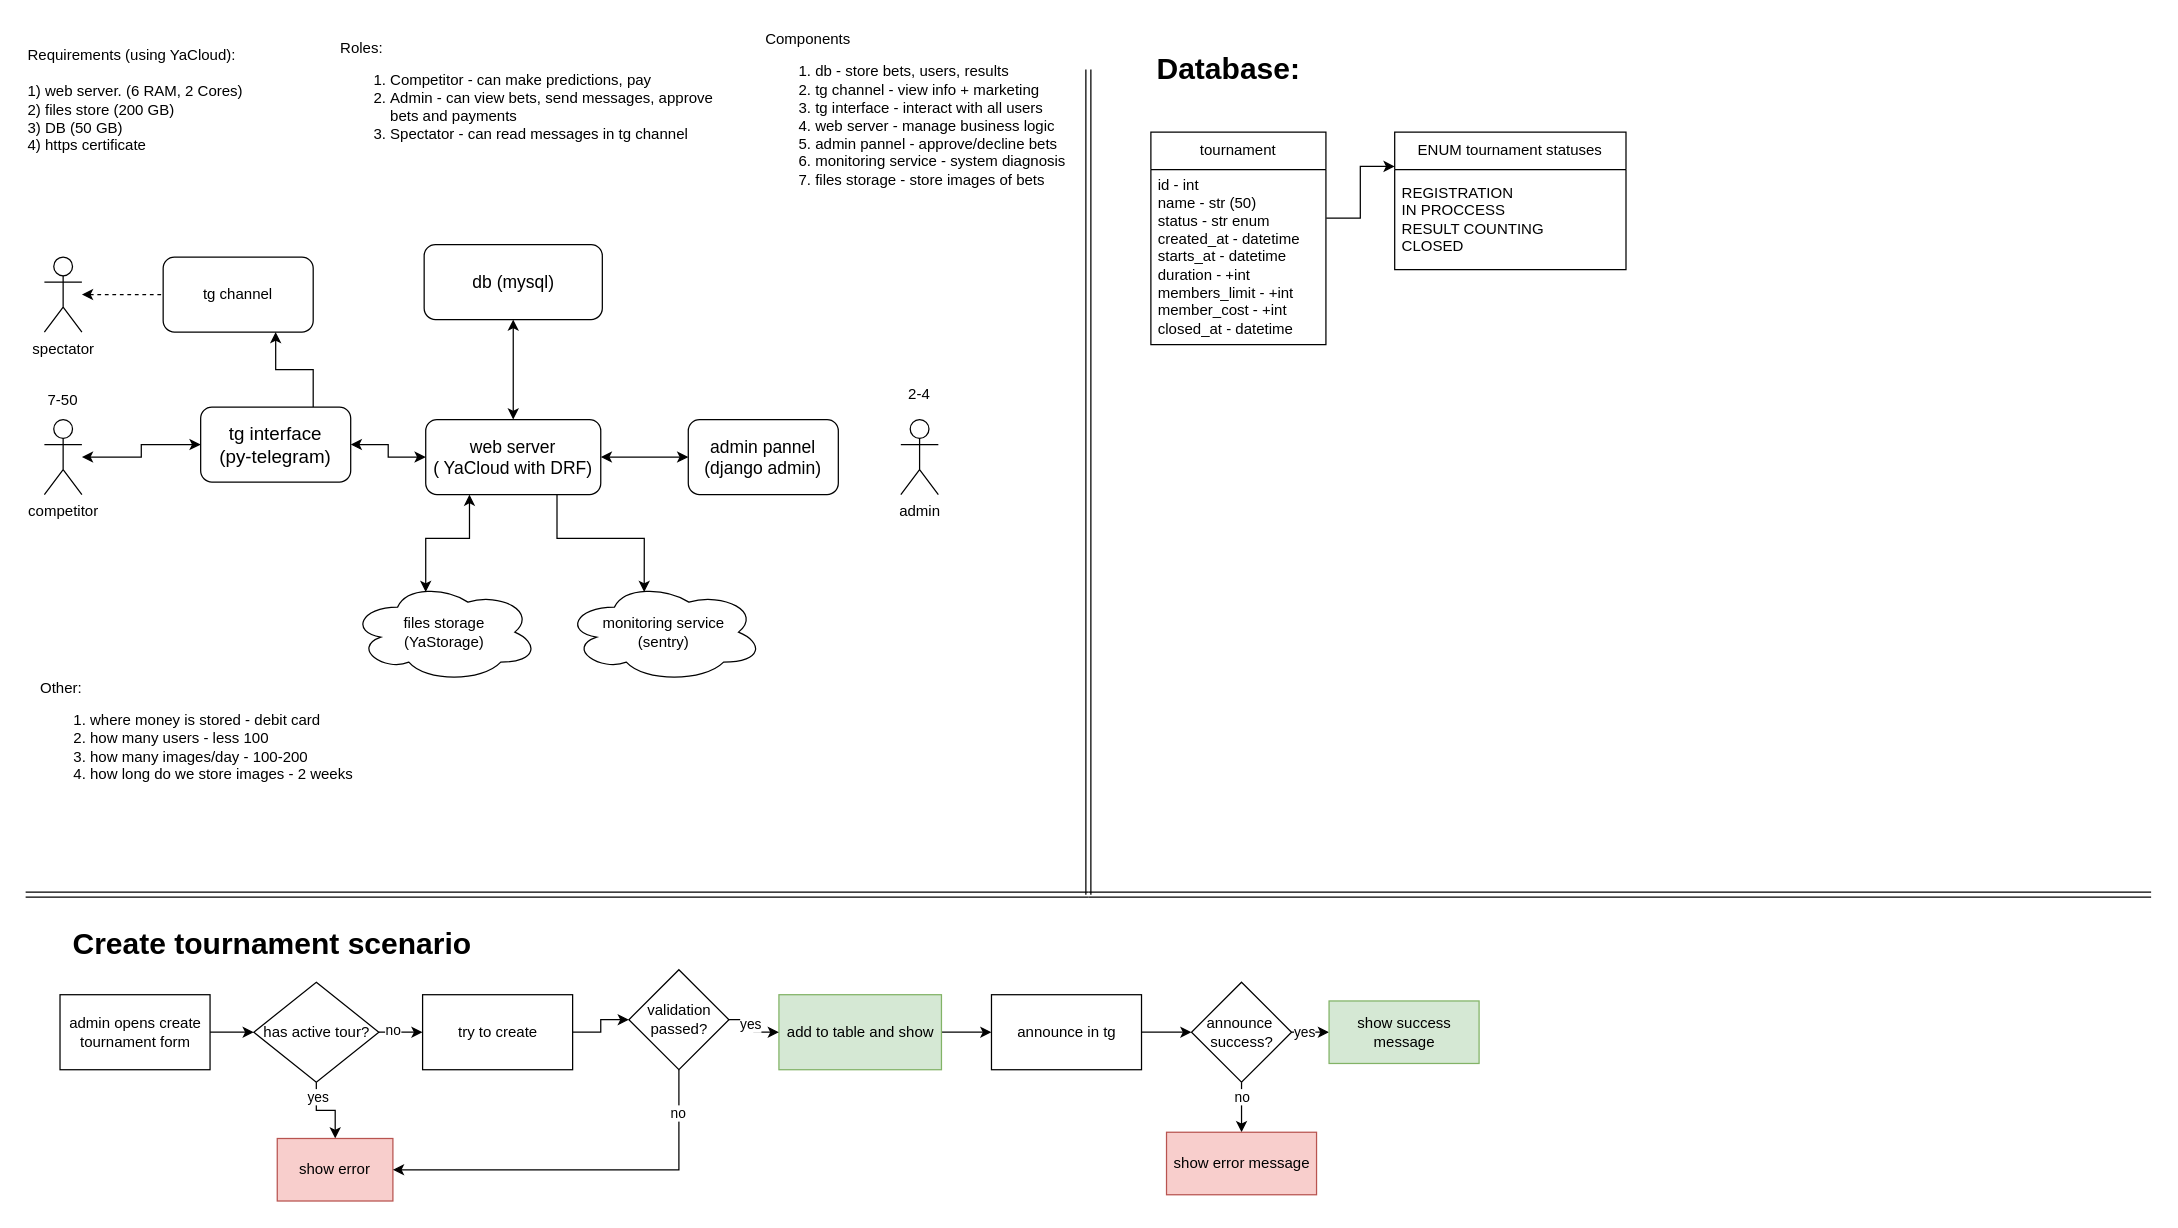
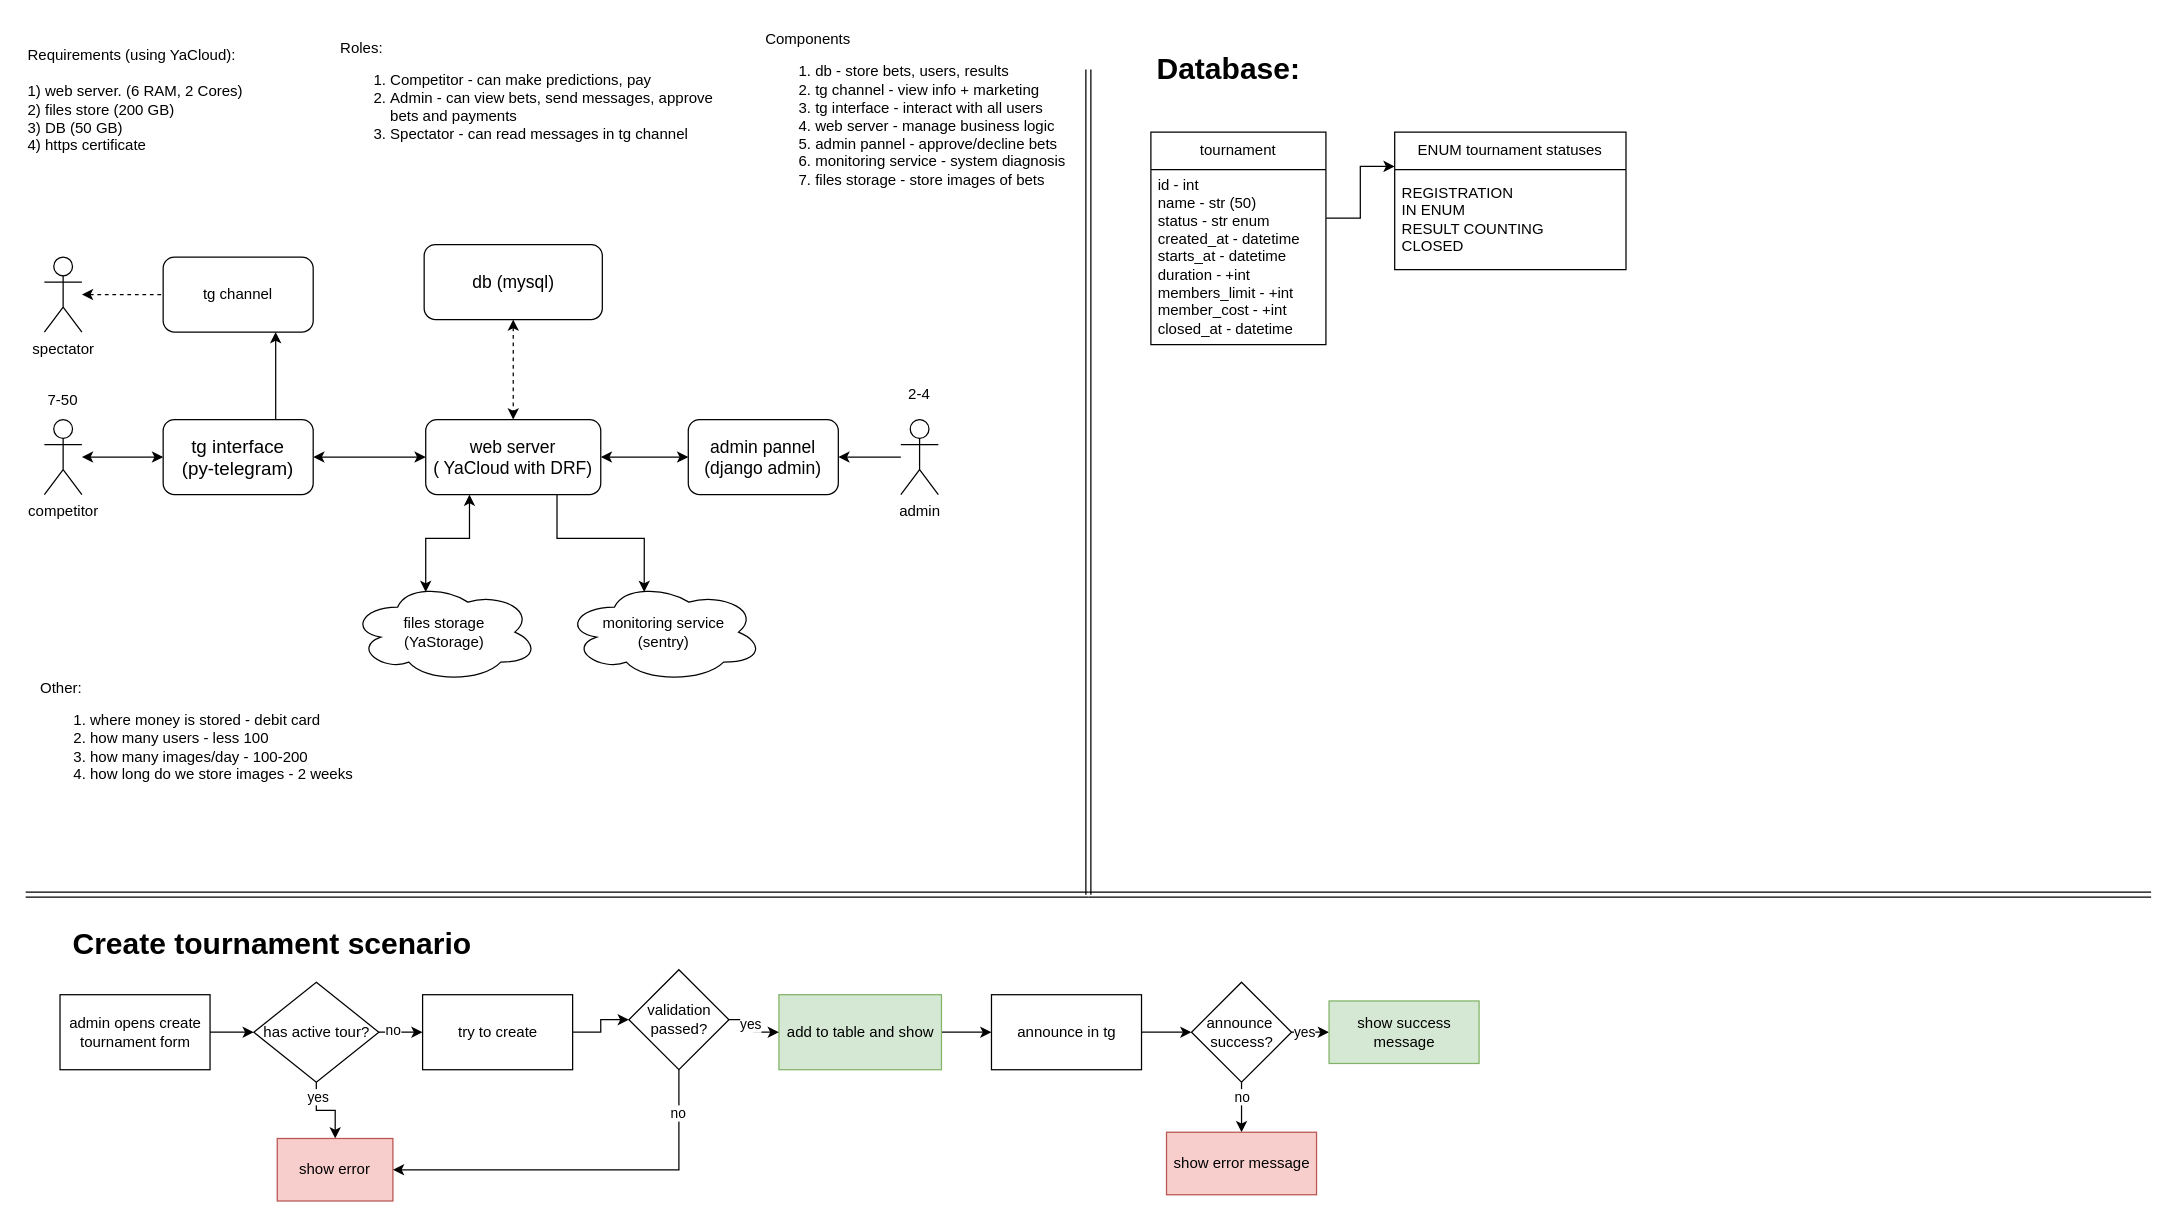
node "REGISTRATION IN PROCCESS RESULT COUNTING CLOSED": label "REGISTRATION IN PROCCESS RESULT COUNTING CLOSED" -> "REGISTRATION IN ENUM RESULT COUNTING CLOSED"
edge "db (mysql)" -- "web server ( YaCloud with DRF)": style solid -> dashed
node "tg interface (py-telegram)": moved (276, 444) -> (238, 457)
edge "admin" -> "admin pannel (django admin)": added
